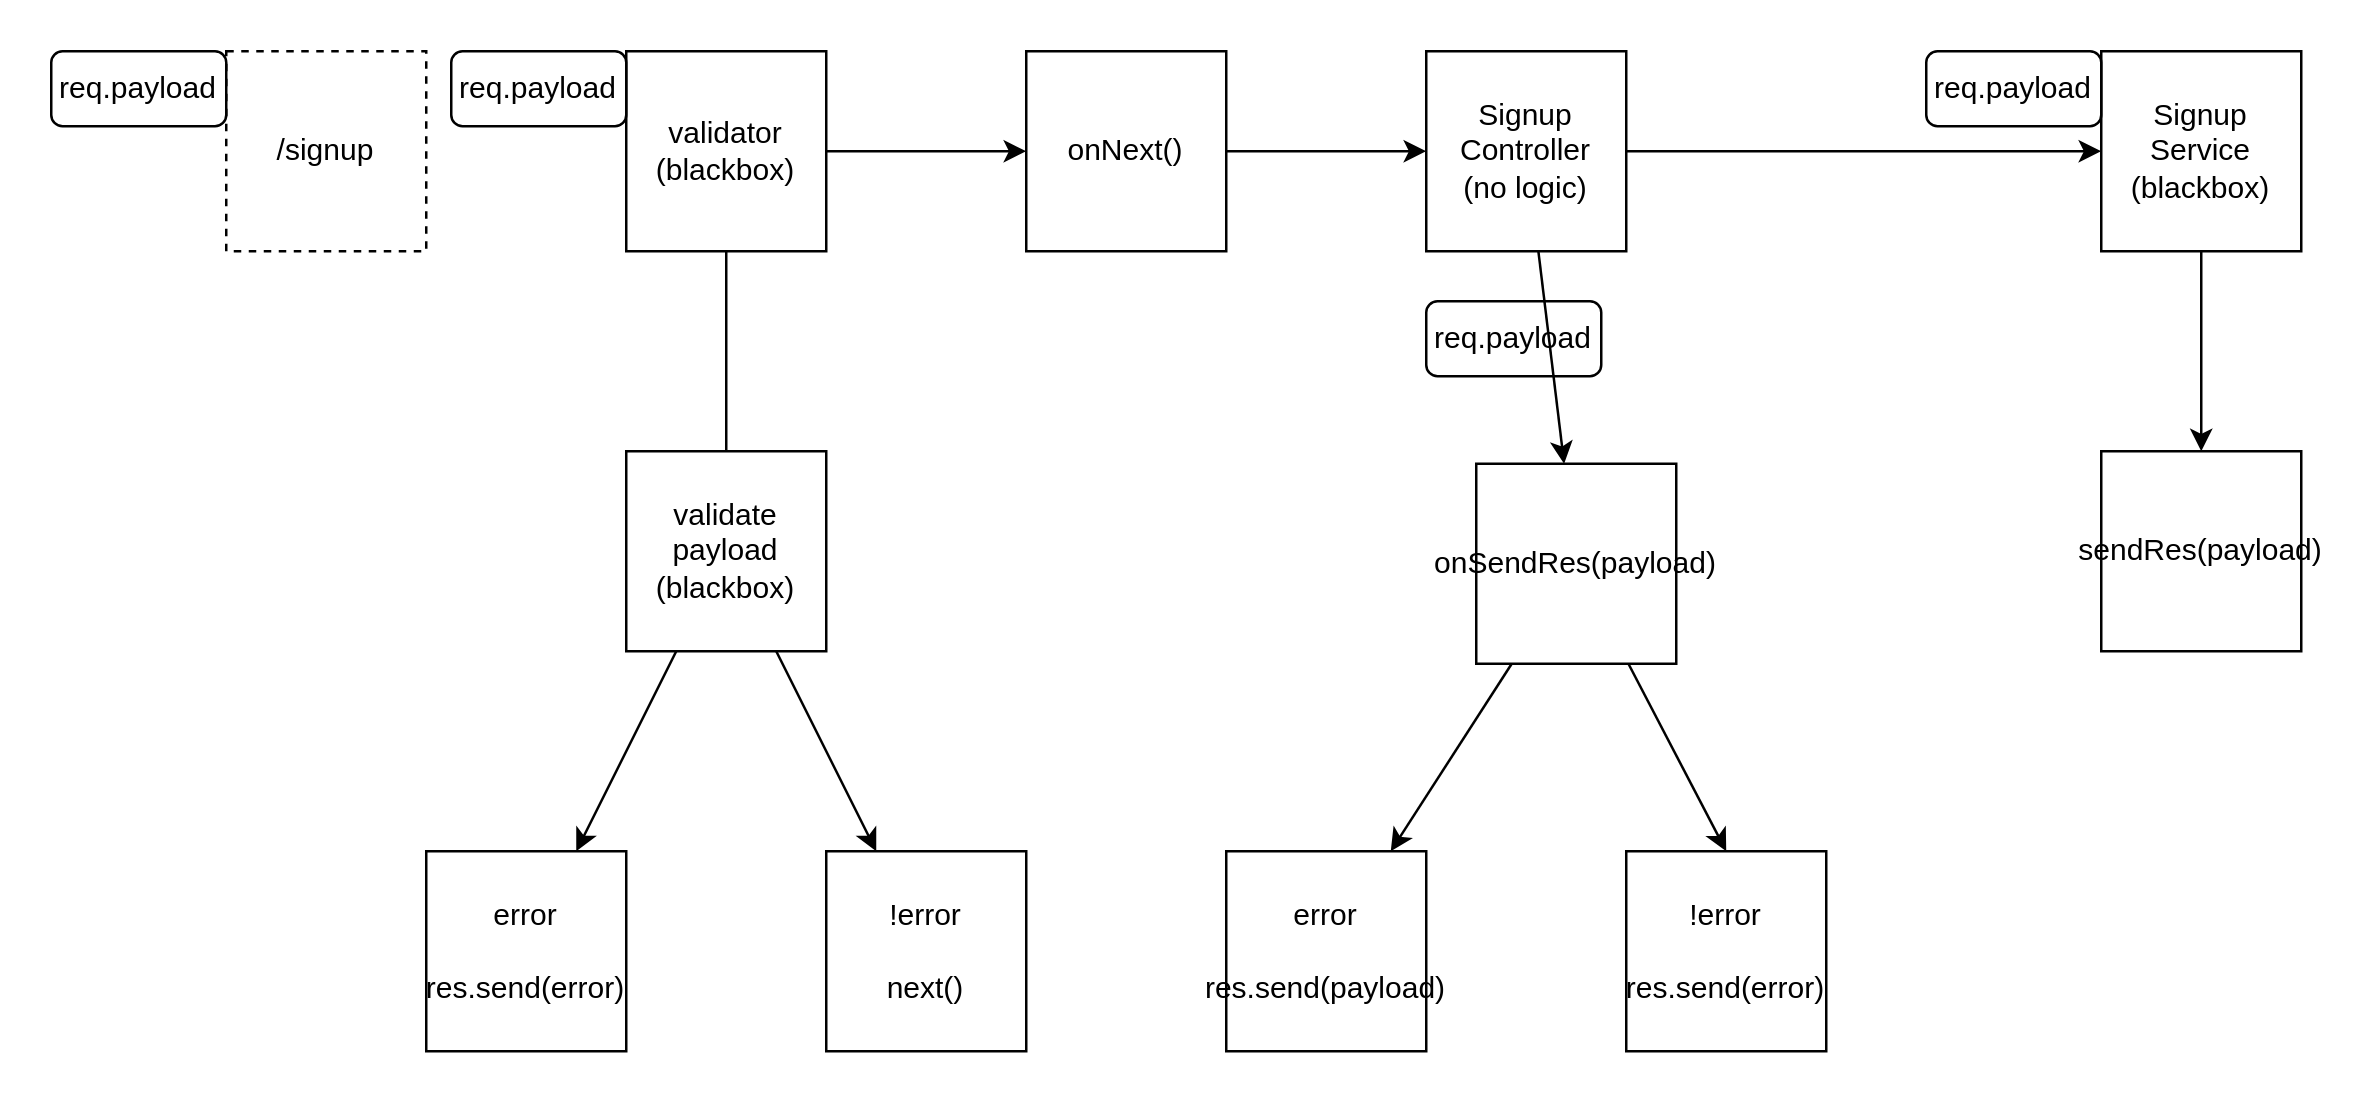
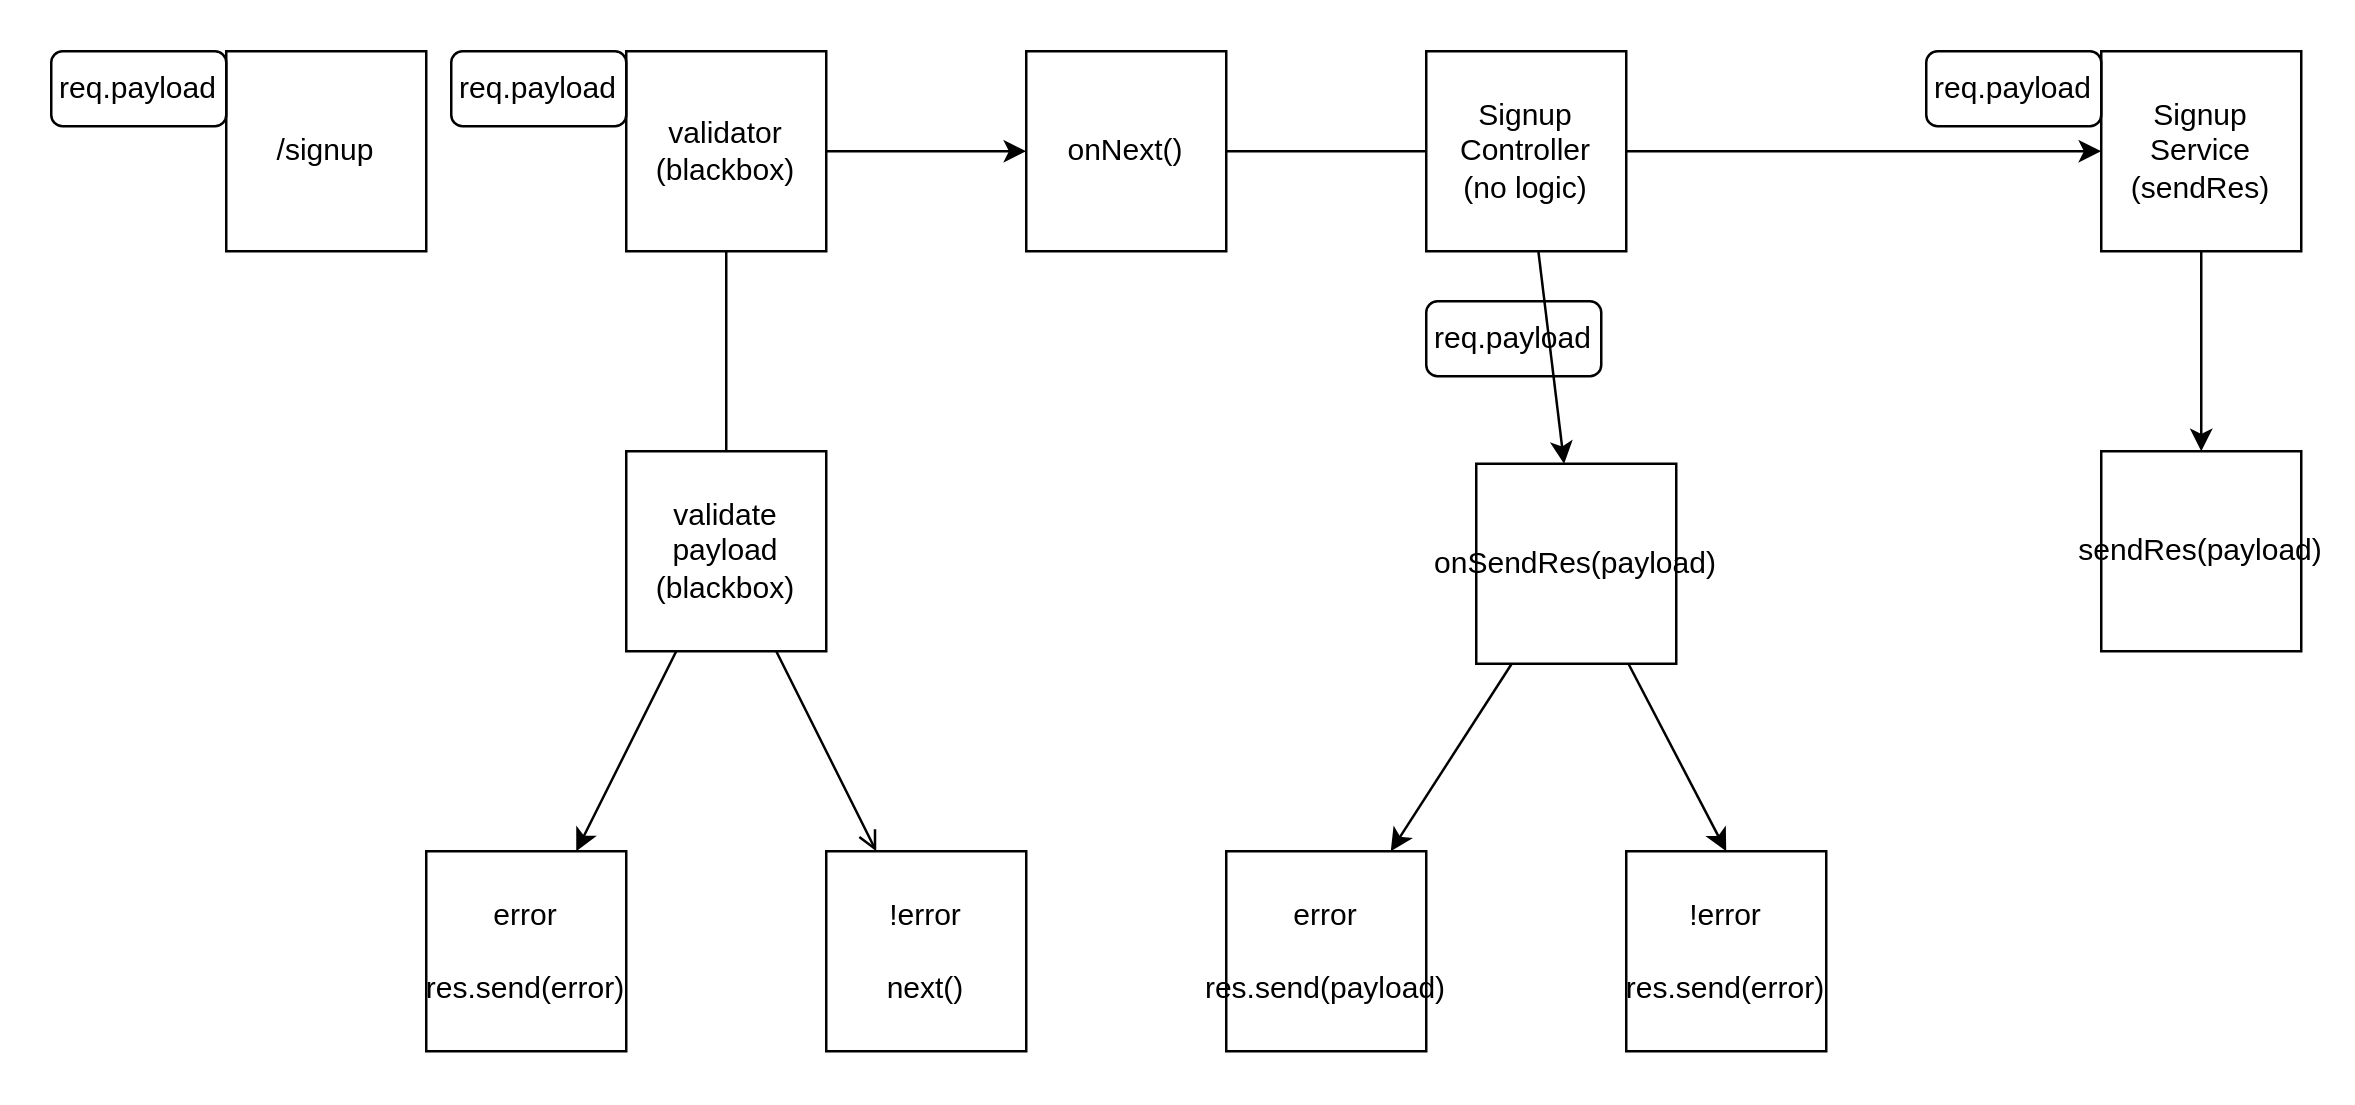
node "/signup": style dashed -> solid
edge "onNext()" -> "Signup Controller (no logic)": arrowhead classic -> none
node "Signup Service (blackbox)": label "Signup Service (blackbox)" -> "Signup Service (sendRes)"
edge "validate payload (blackbox)" -> "!error next()": arrowhead classic -> open
